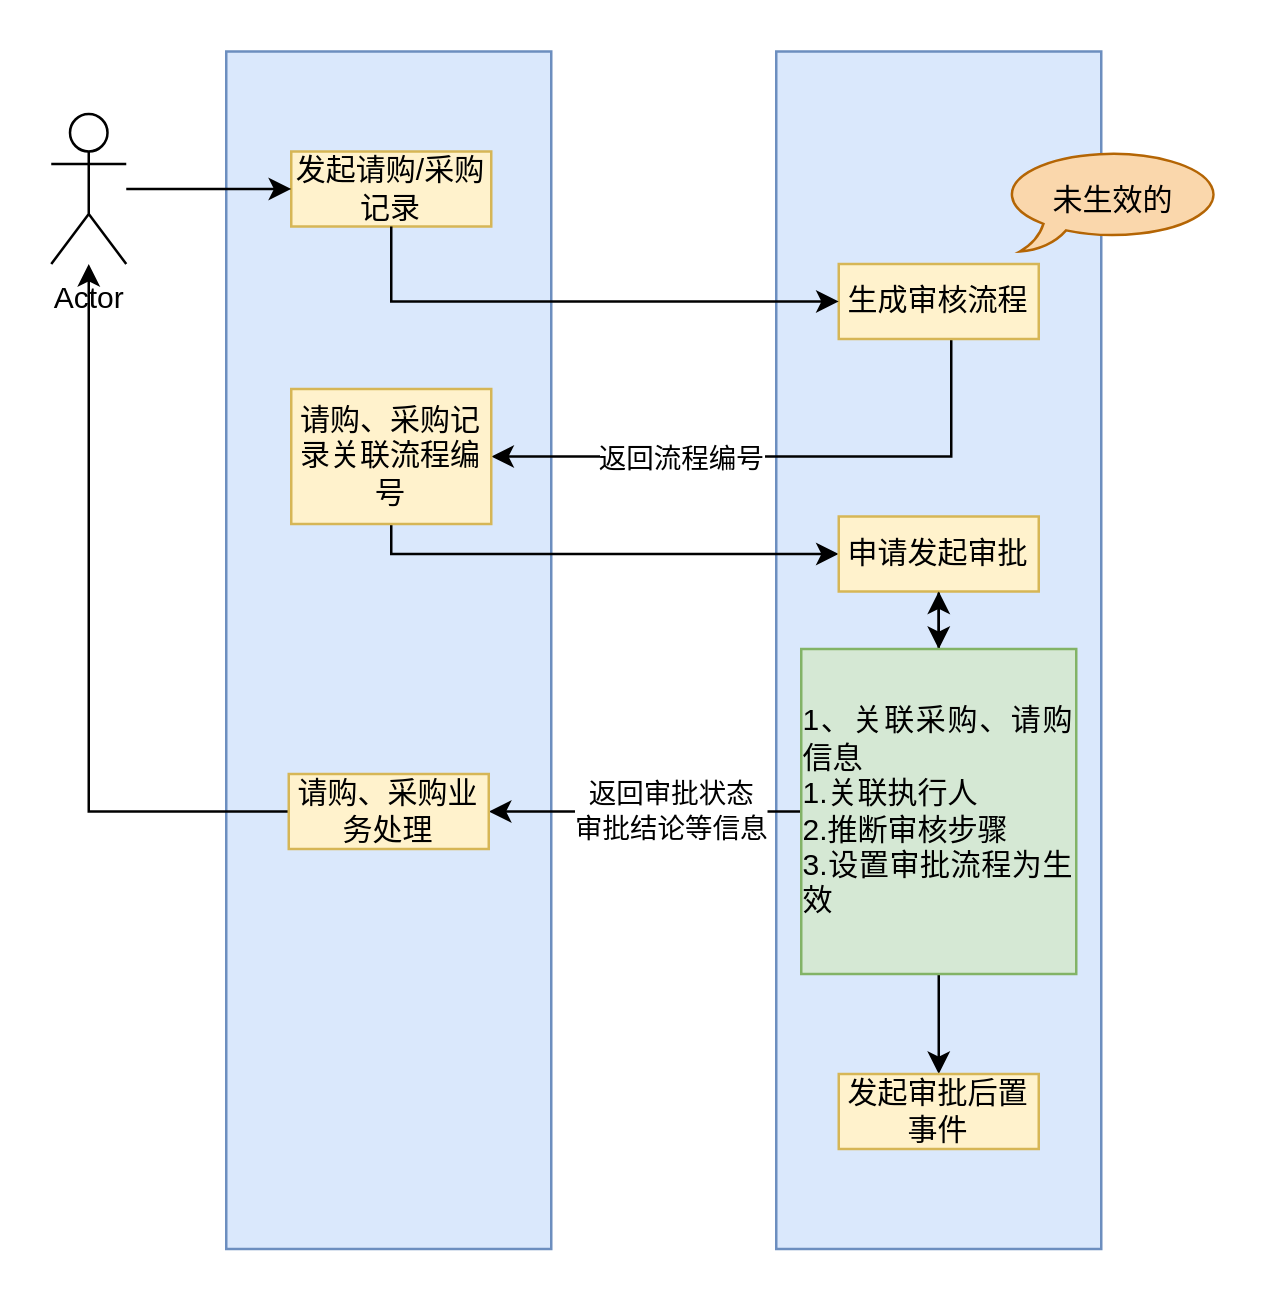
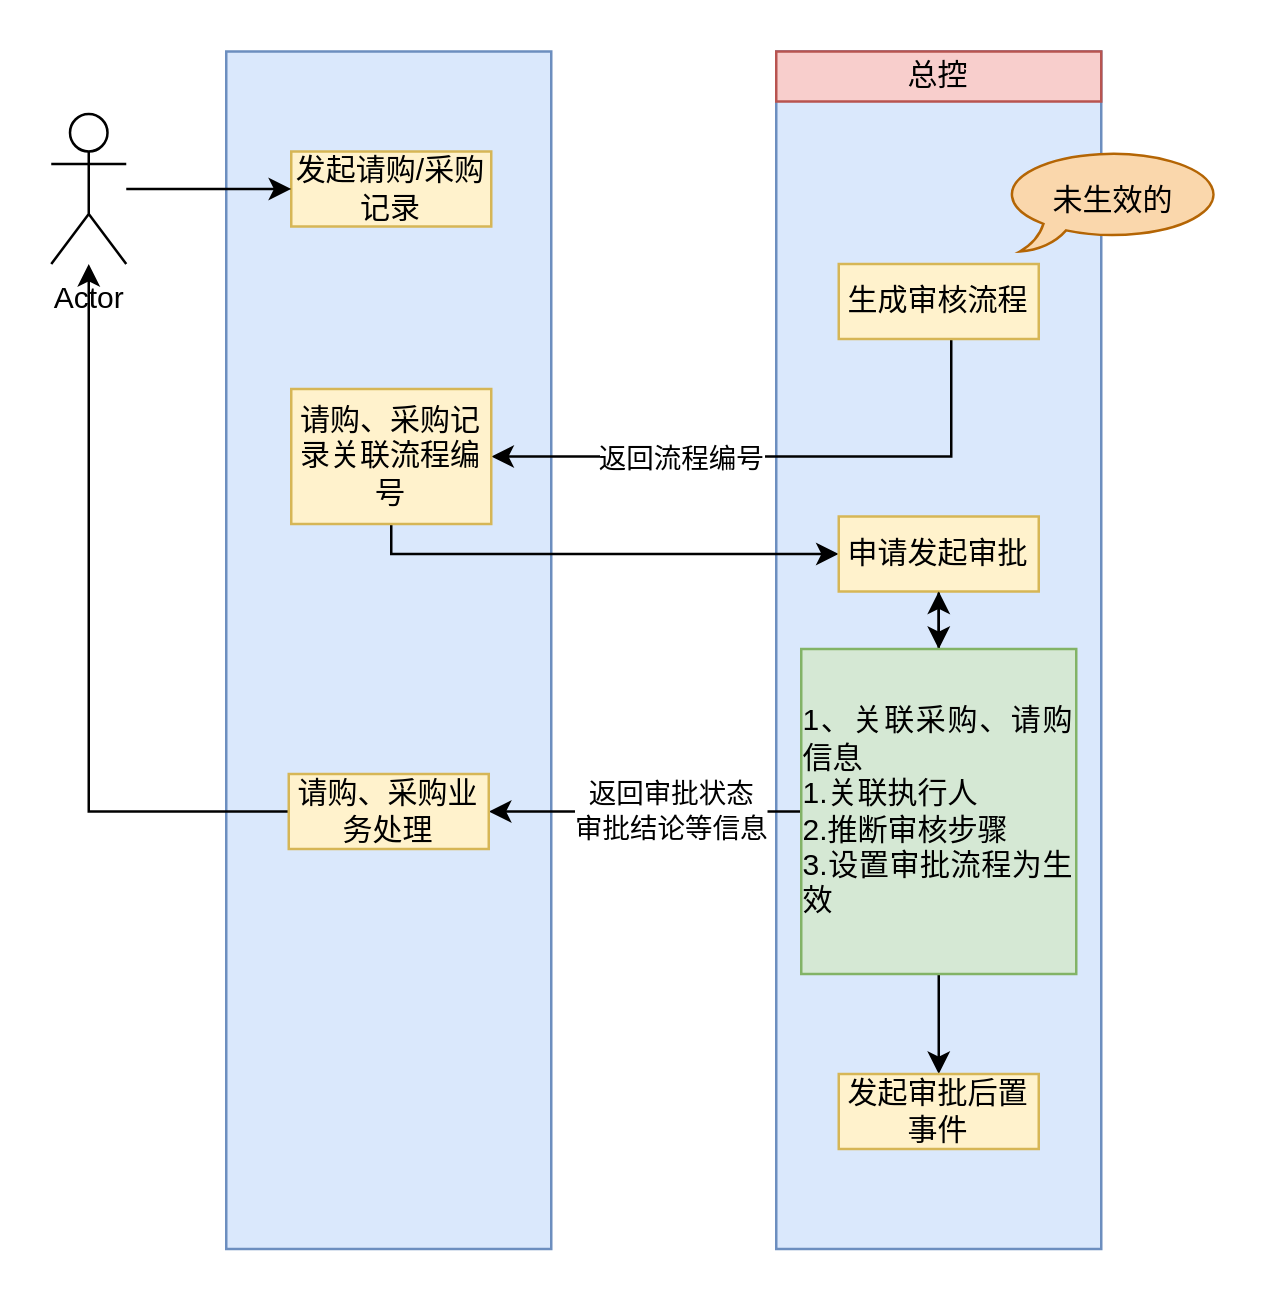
node "总控": added
edge "发起请购/采购记录" -> "生成审核流程": removed
